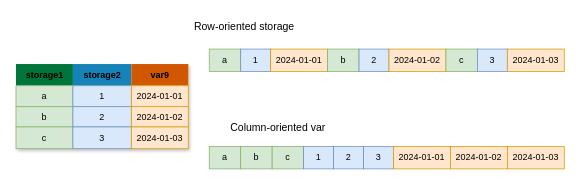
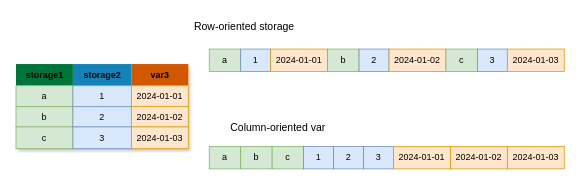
node "var9": label "var9" -> "var3"
